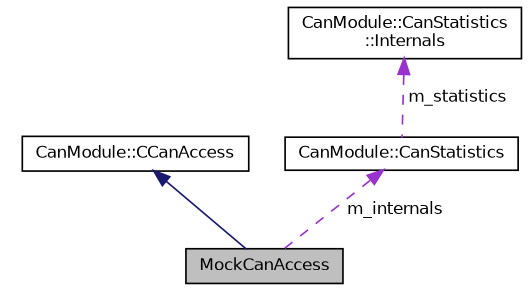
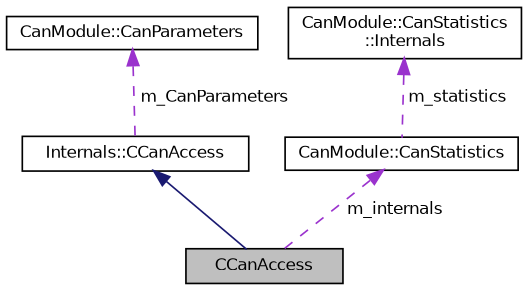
node "CanModule::CanParameters": added
node "CanModule::CCanAccess": label "CanModule::CCanAccess" -> "Internals::CCanAccess"
node "MockCanAccess": label "MockCanAccess" -> "CCanAccess"
